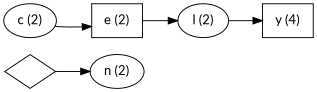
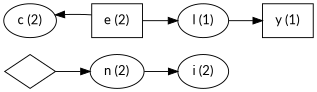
node "l (2)": label "l (2)" -> "l (1)"
node "y (4)": label "y (4)" -> "y (1)"
edge "c (2)" -> "e (2)": reversed
node "i (2)": added
